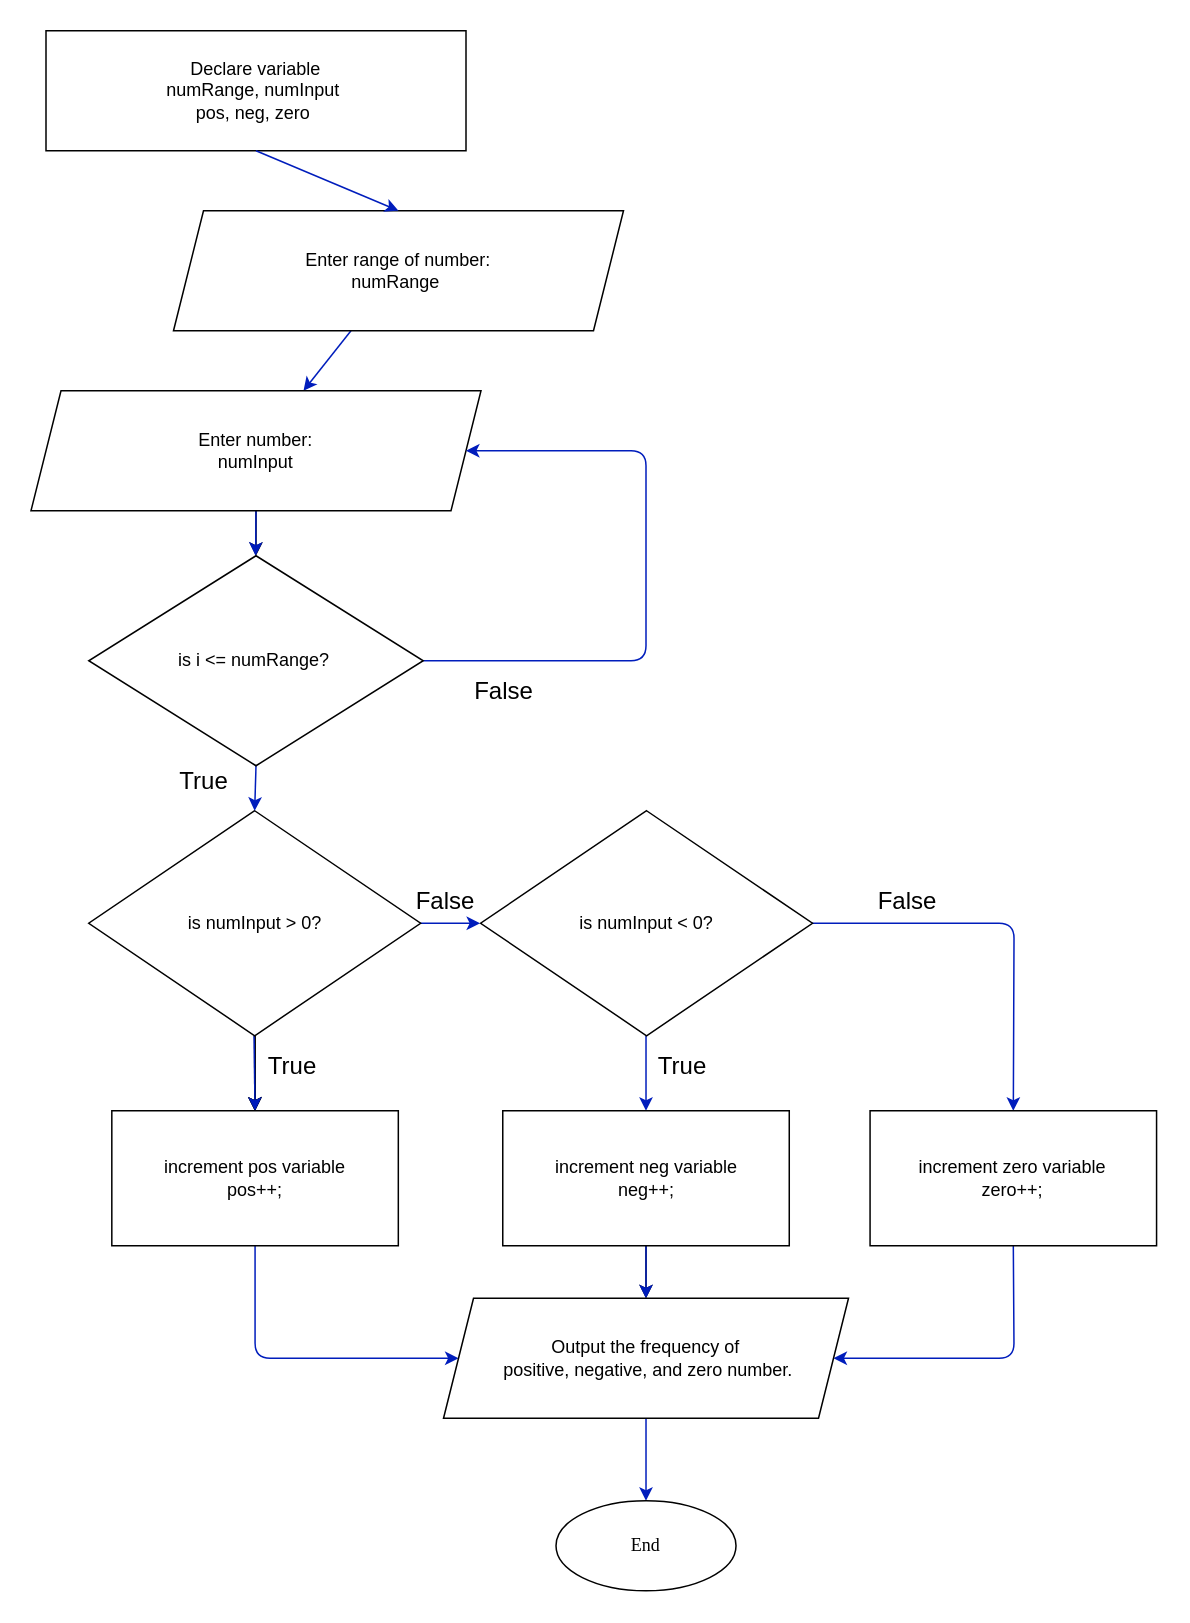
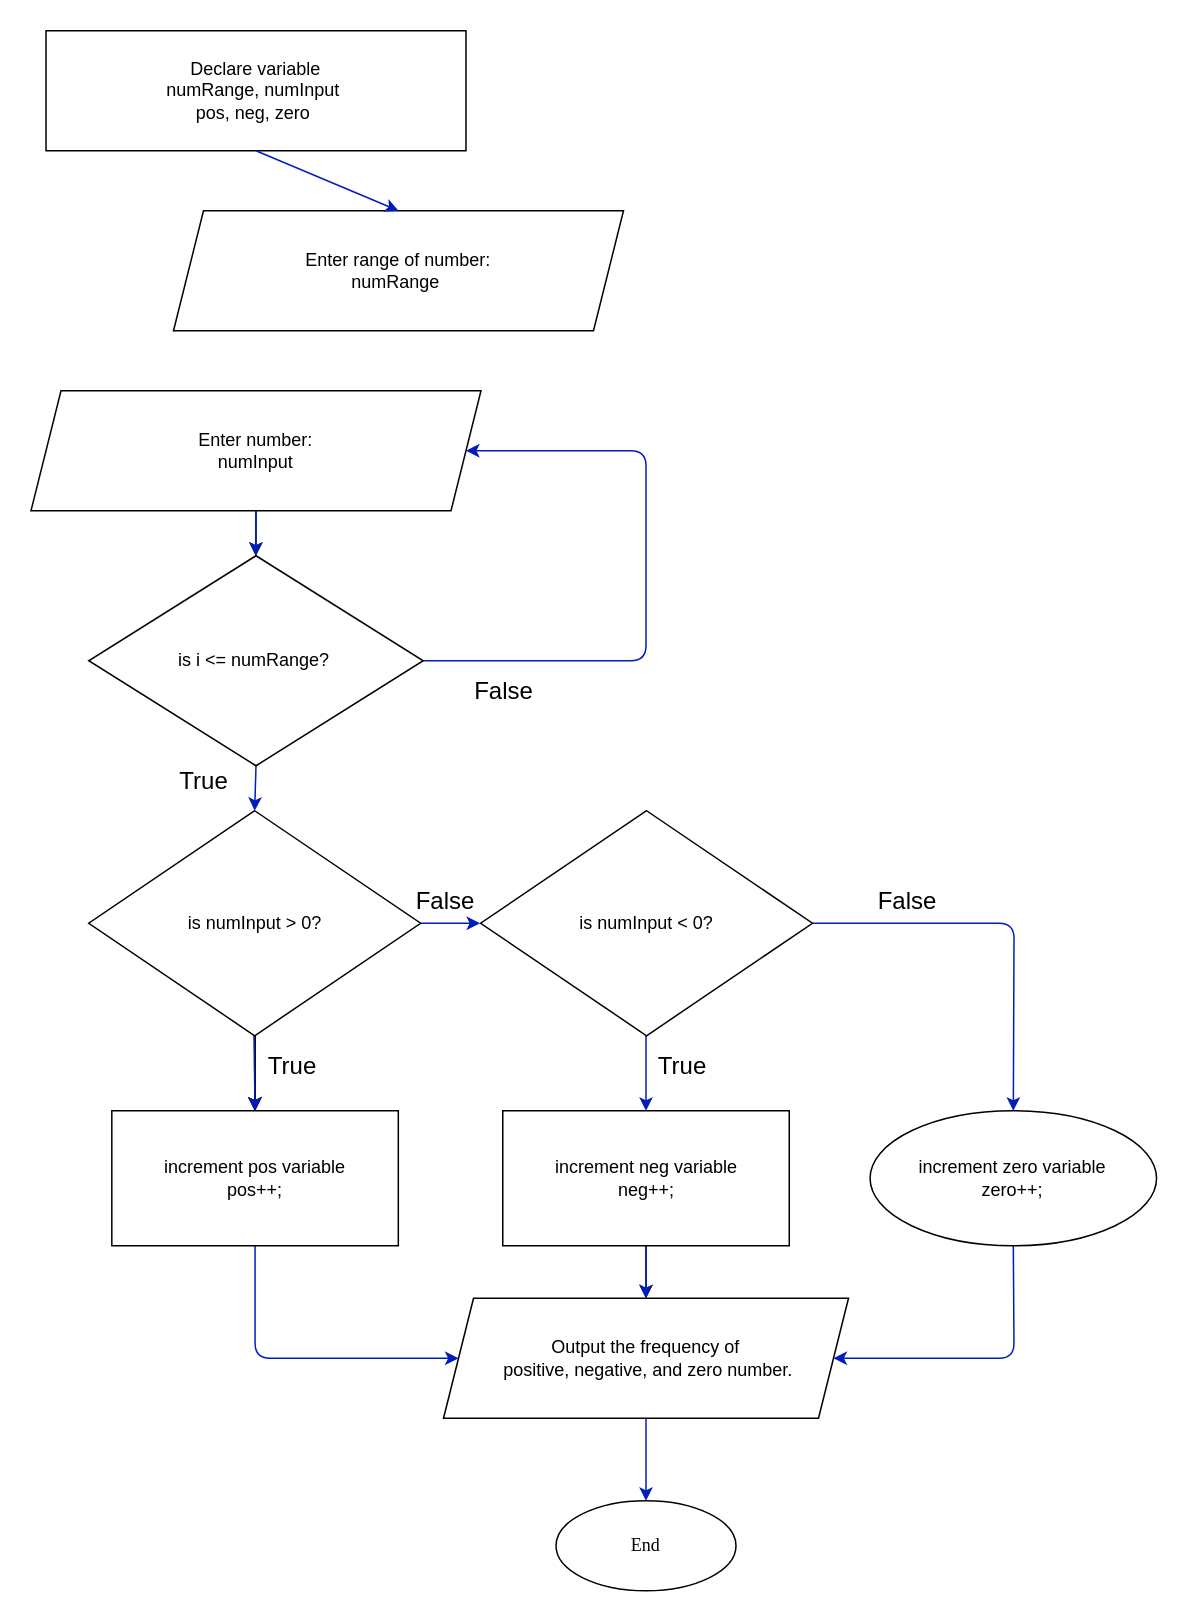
edge "Enter range of number: numRange" -> "Enter number: numInput": removed
node "increment zero variable zero++;": shape rectangle -> ellipse
